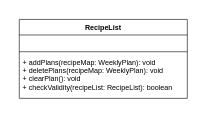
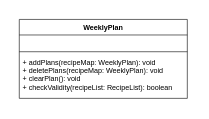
node "RecipeList": label "RecipeList" -> "WeeklyPlan"
